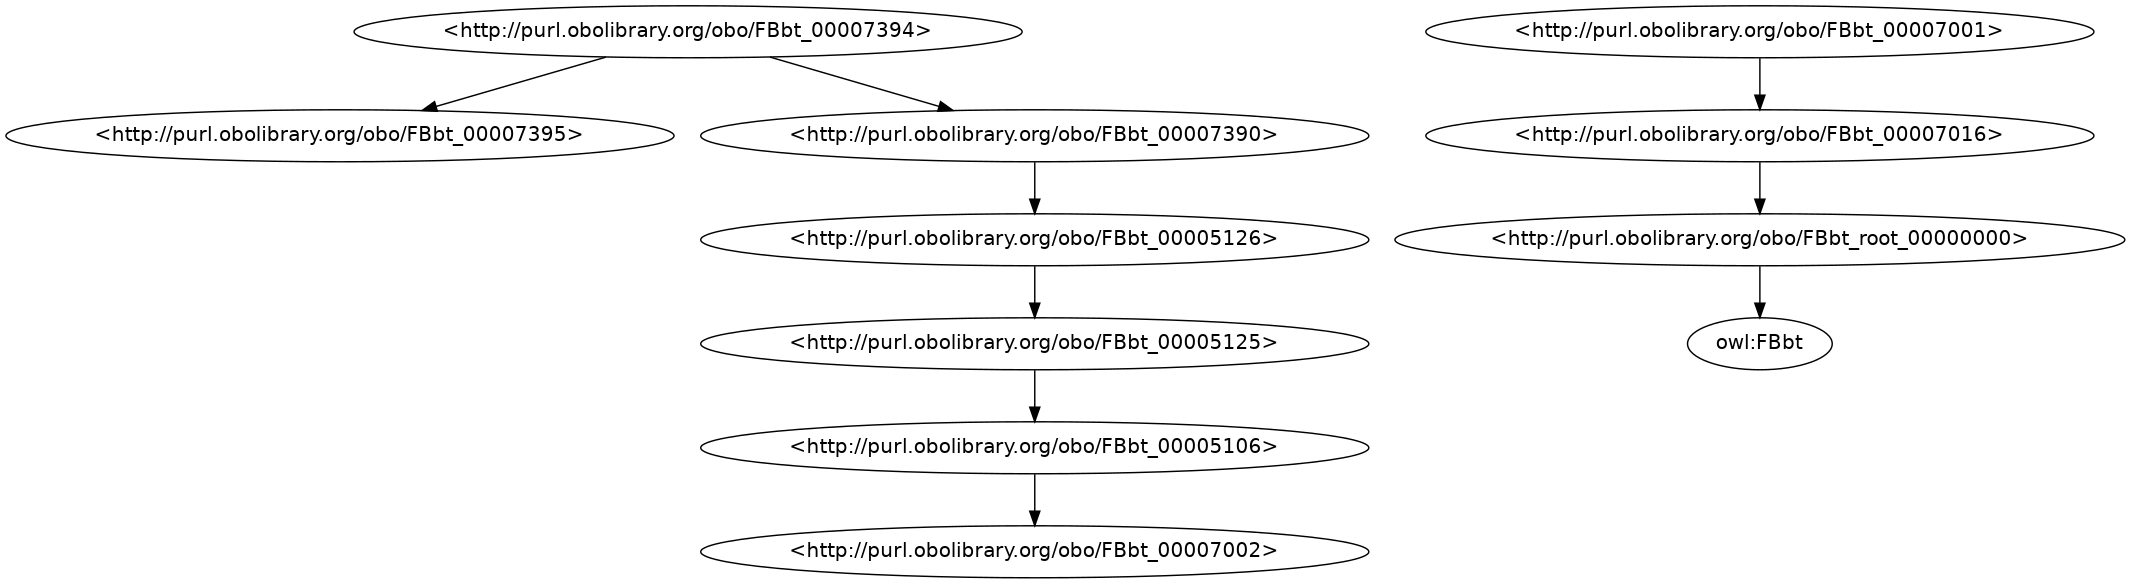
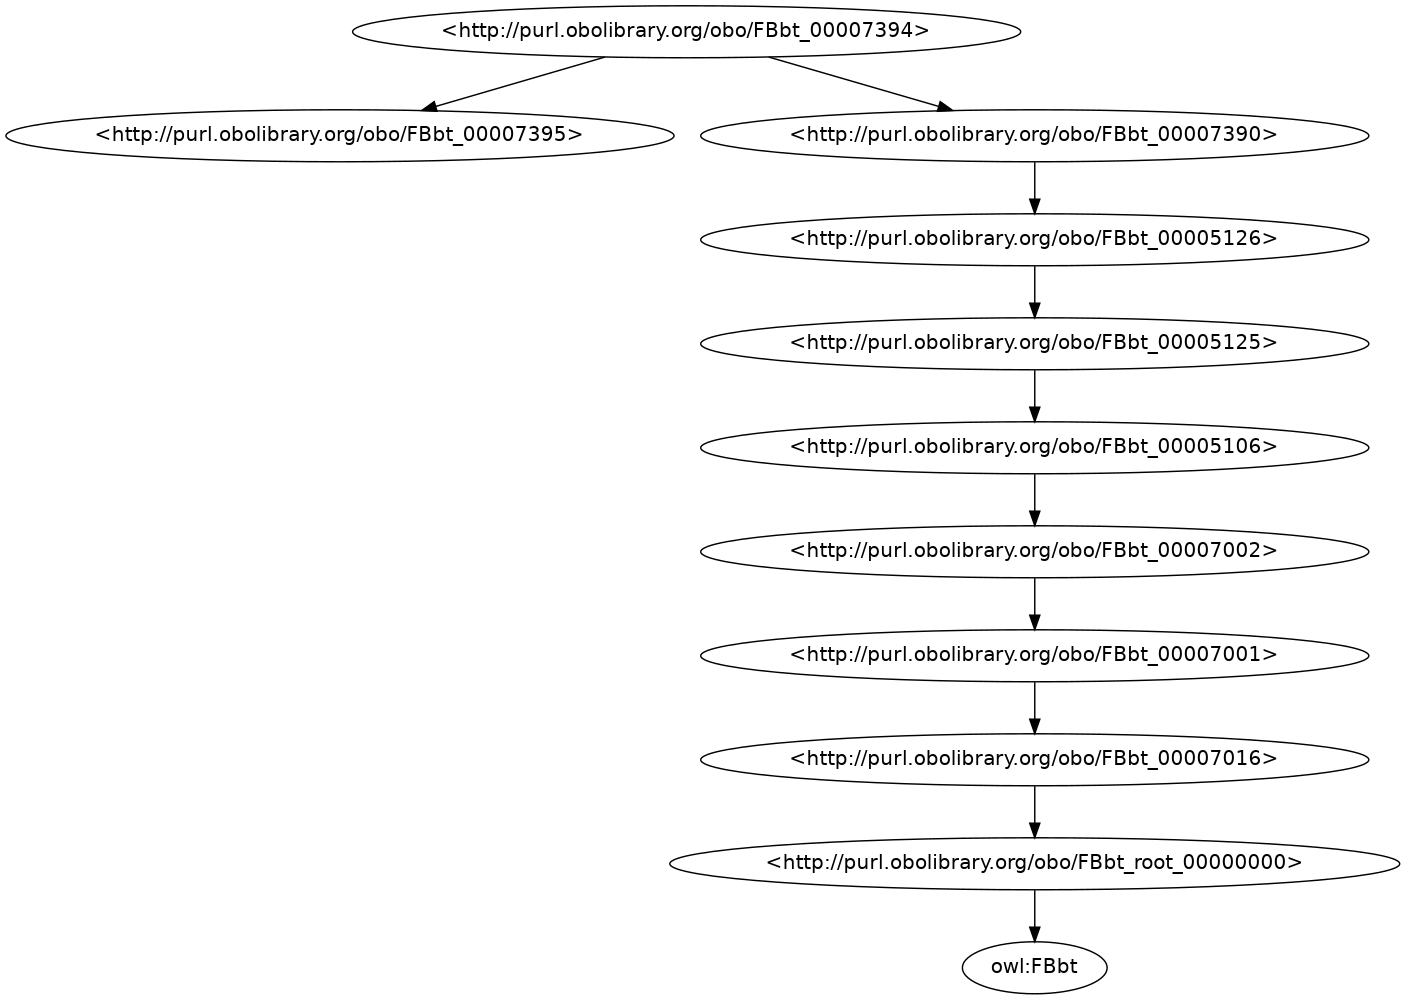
edge "<http://purl.obolibrary.org/obo/FBbt_00007002>" -> "<http://purl.obolibrary.org/obo/FBbt_00007001>": added
